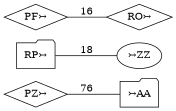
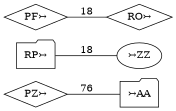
edge "PF↣" -- "RO↣": label "16" -> "18"
